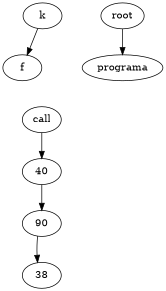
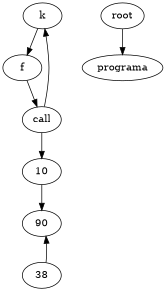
edge "call" -> "k": added
edge "f" -> "call": added
node "40": label "40" -> "10"
edge "90" -> "38": reversed
